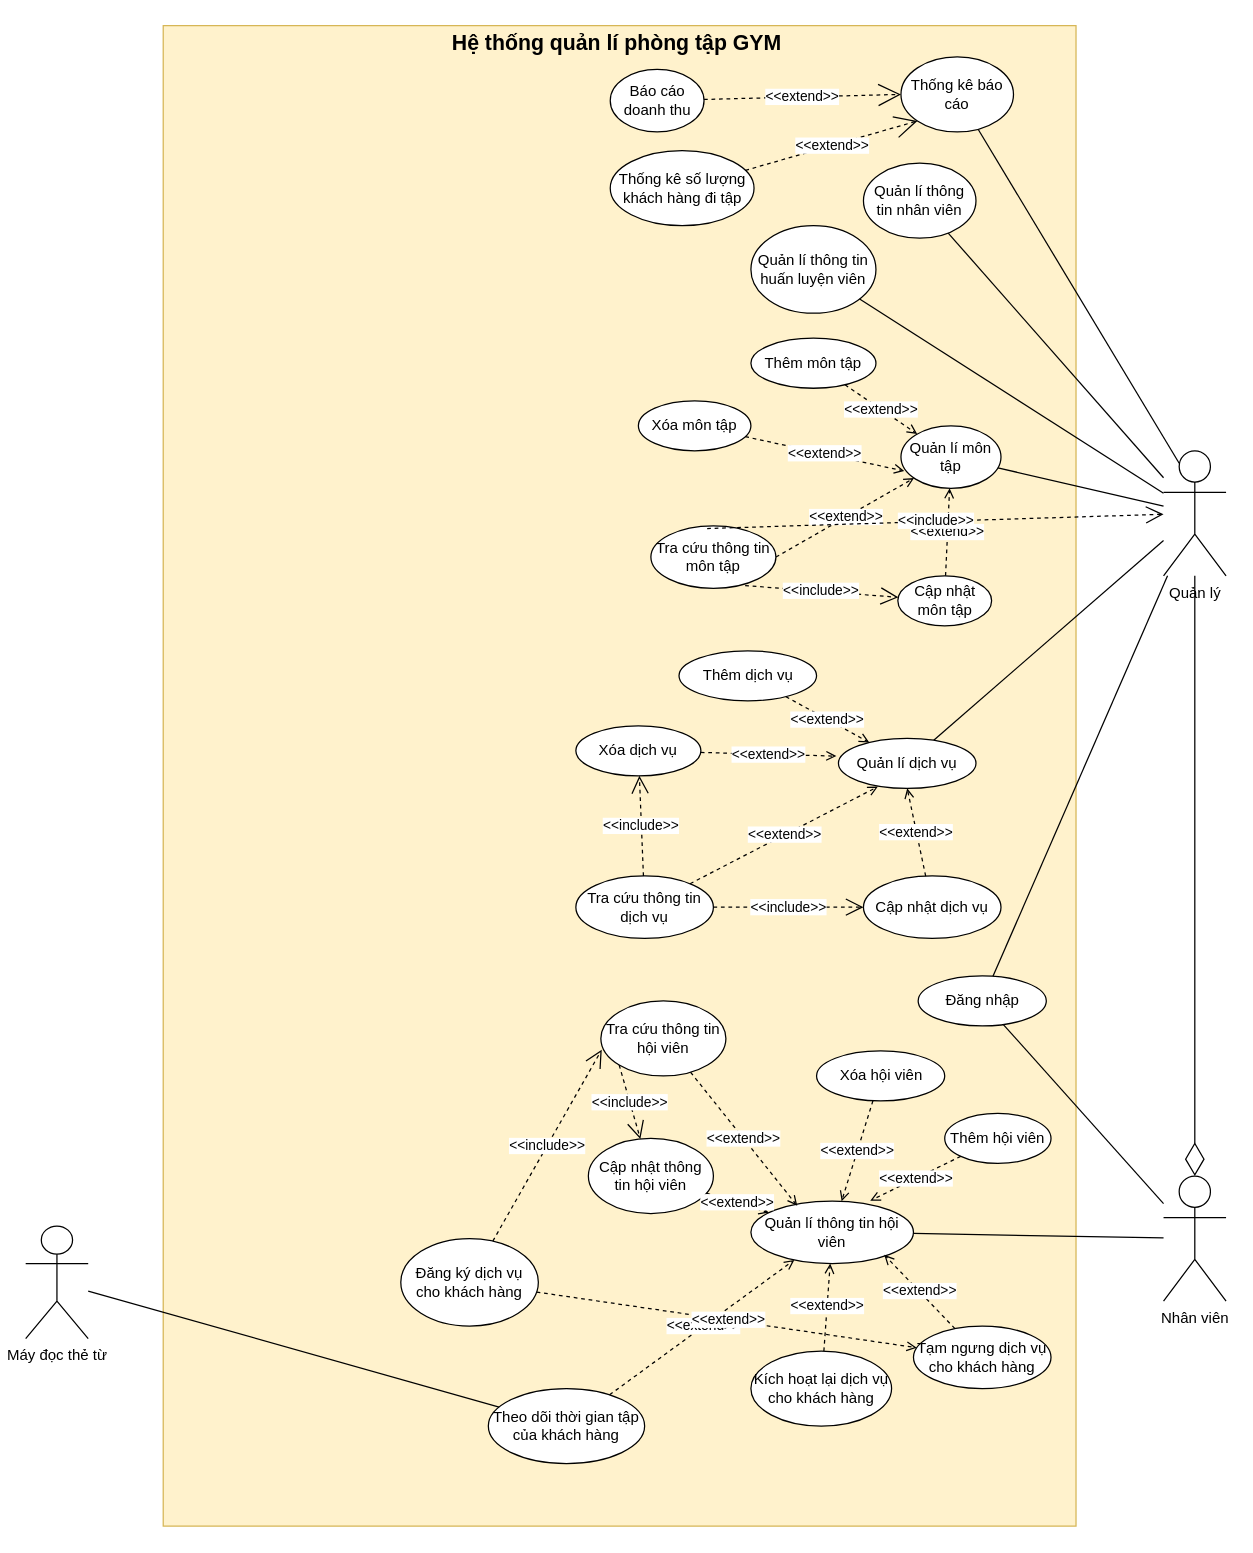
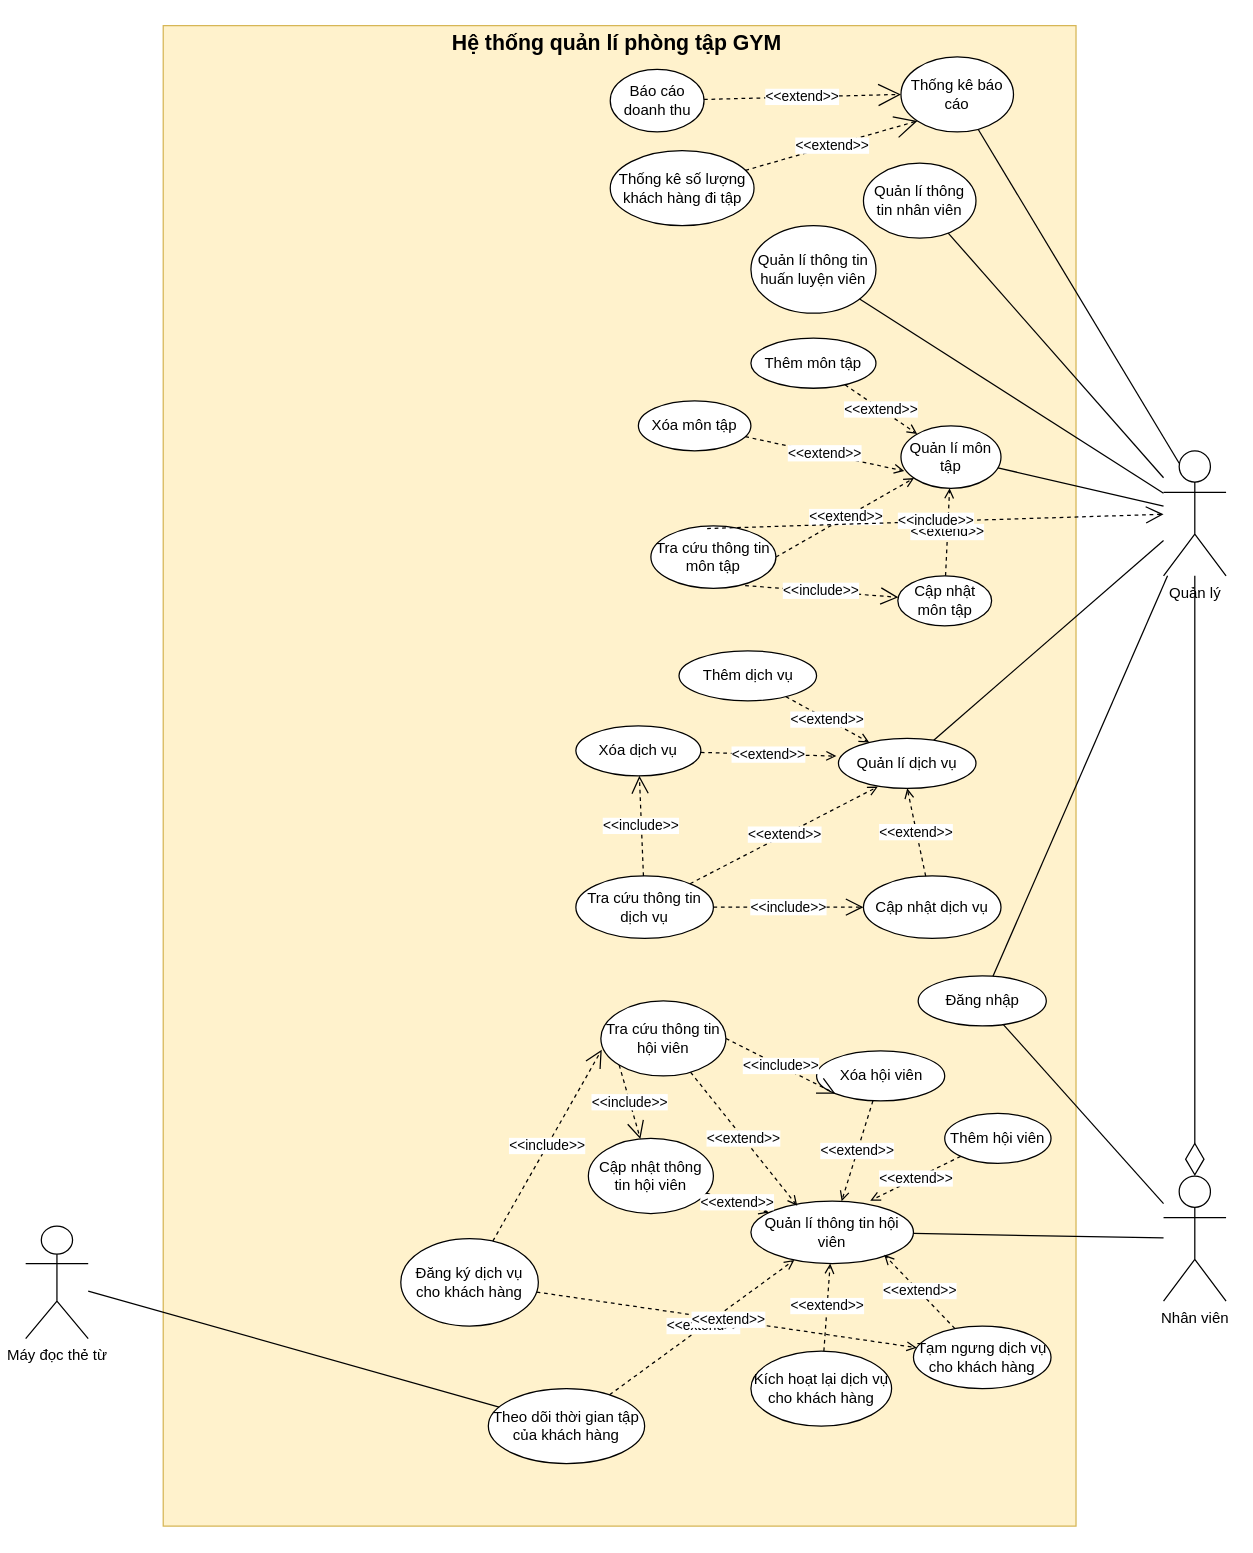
edge "Tra cứu thông tin hội viên" -> "Xóa hội viên": added, label "<<include>>"
